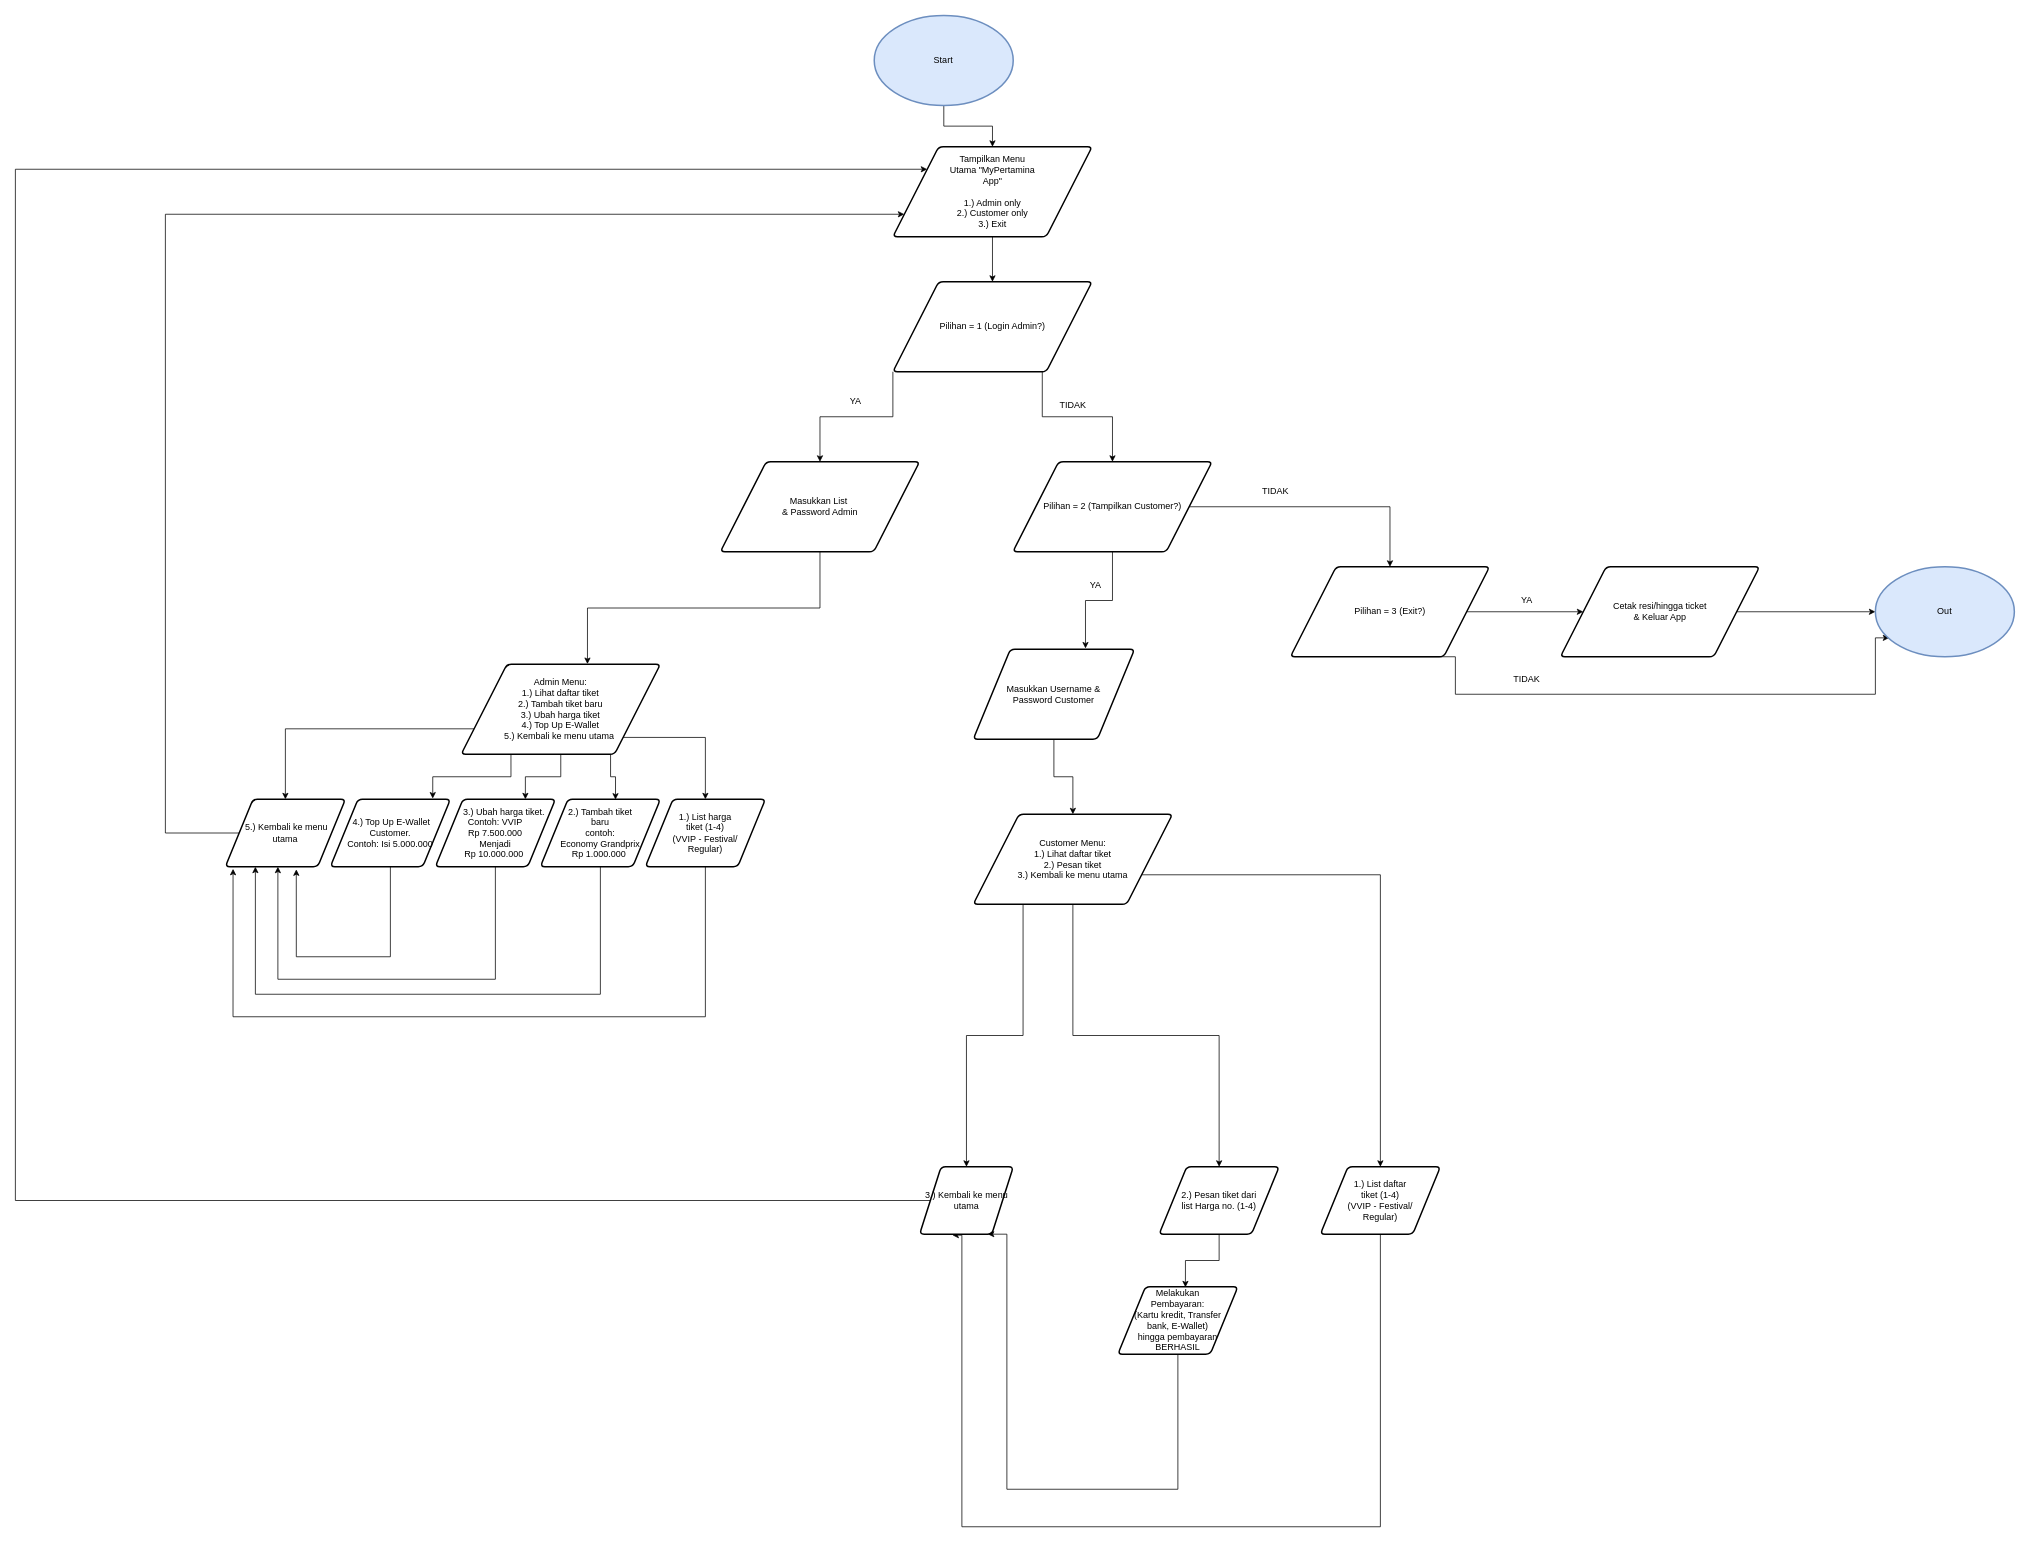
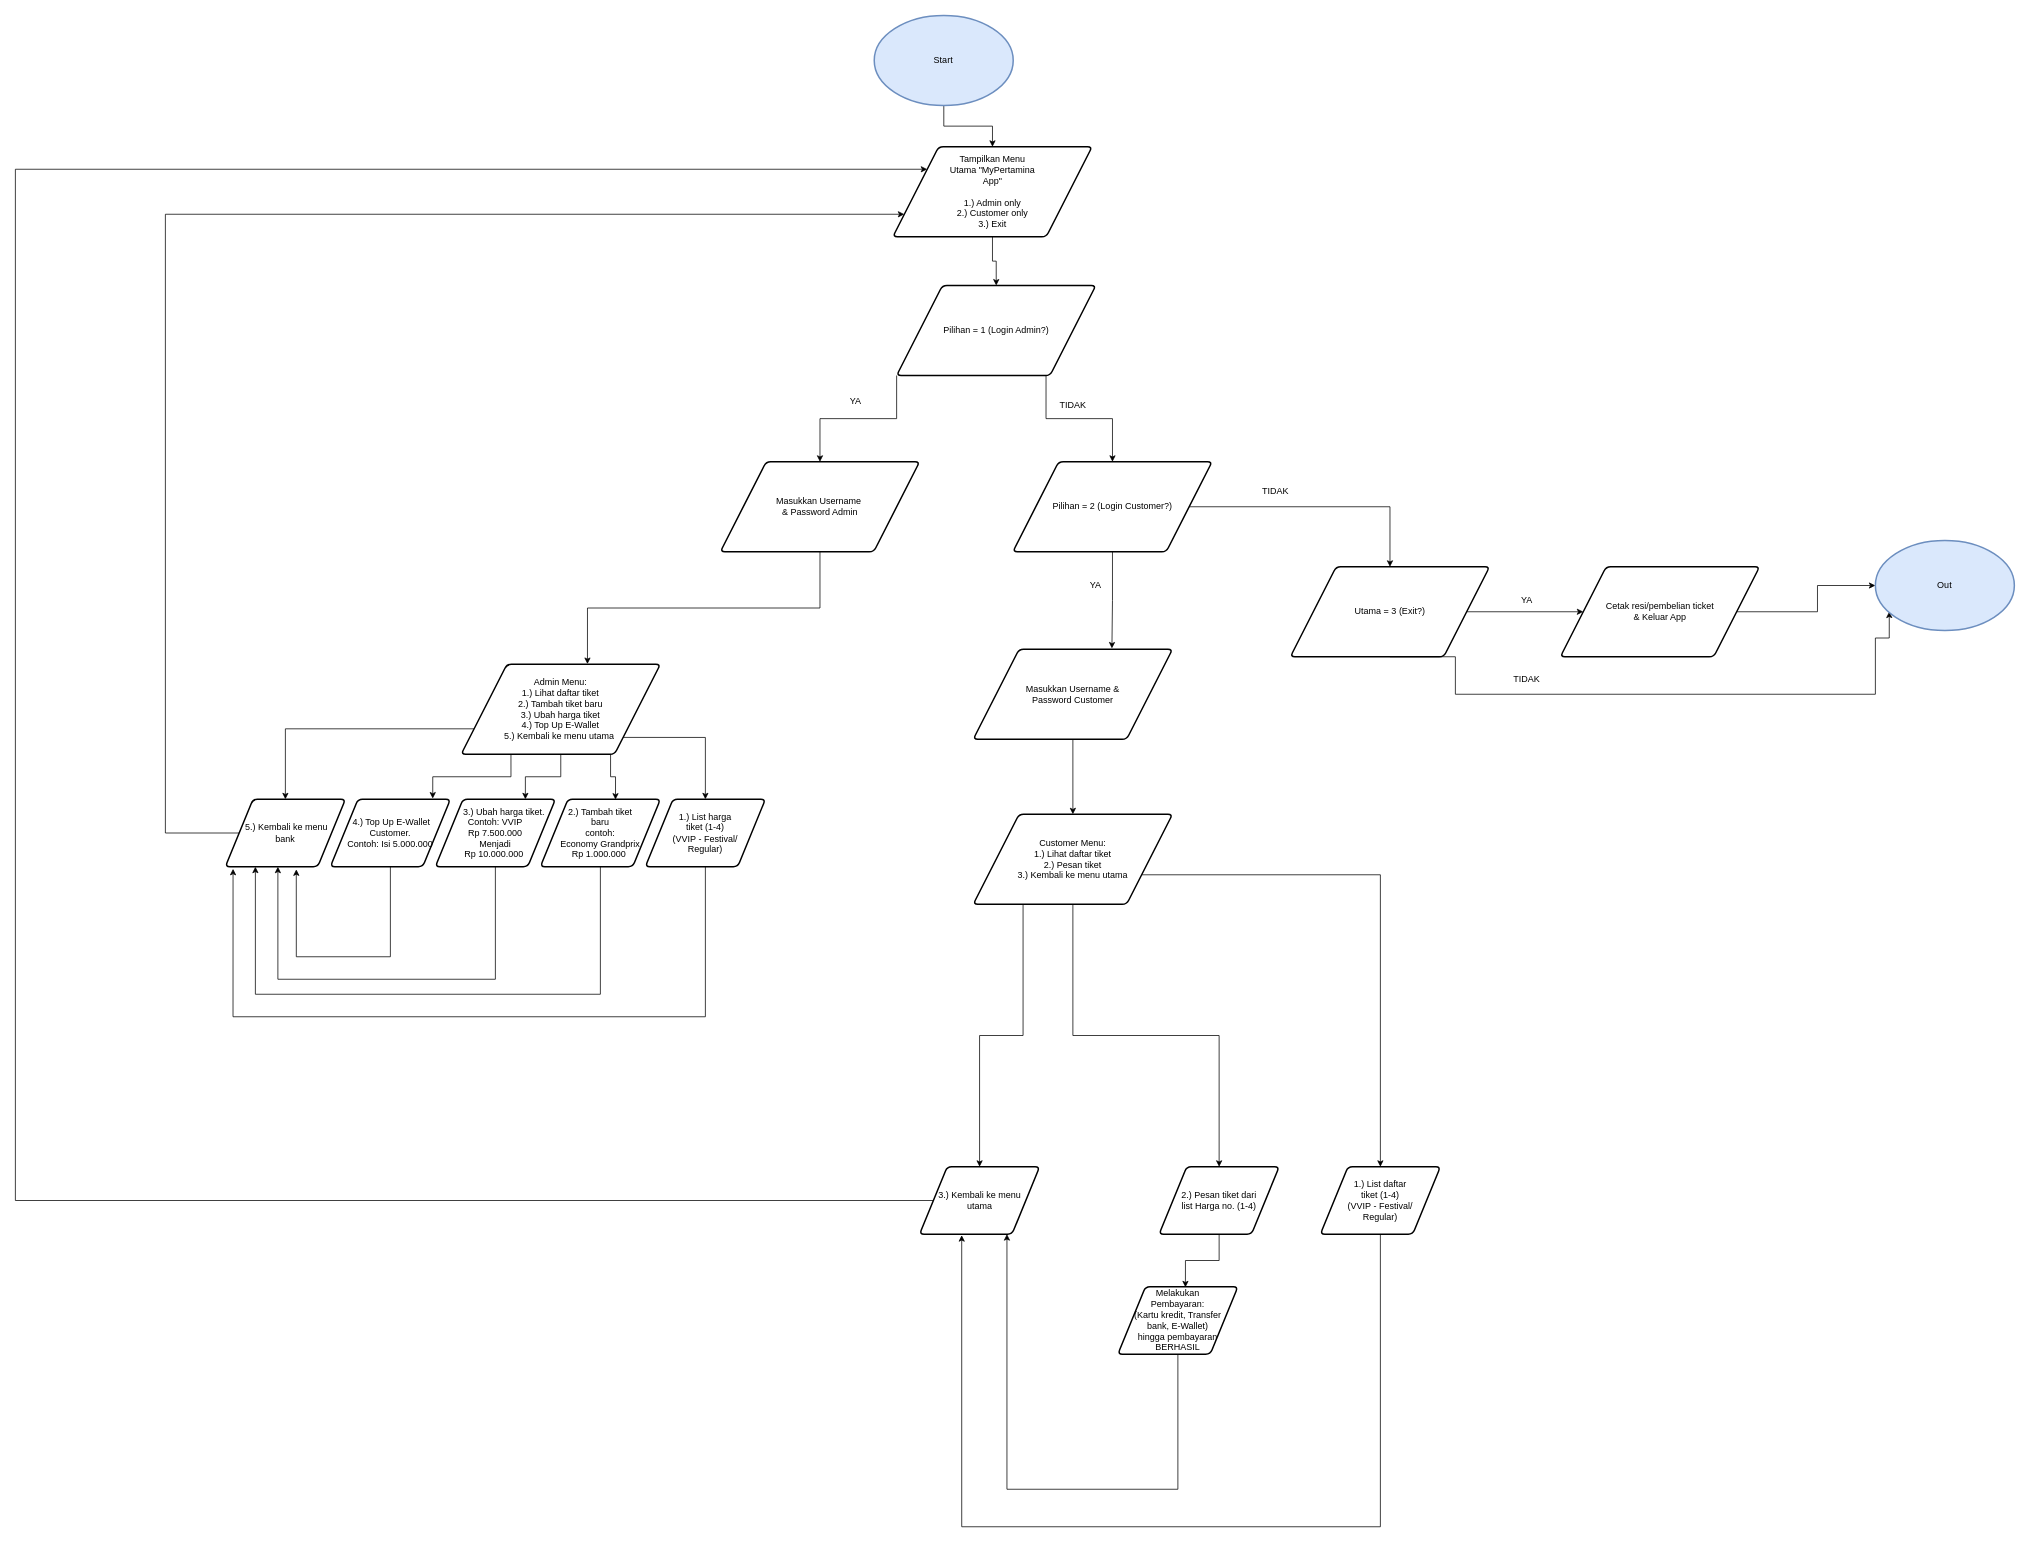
node "Pilihan = 1 (Login Admin?)": moved (992, 327) -> (996, 330)
node "Masukkan List & Password Admin": label "Masukkan List & Password Admin" -> "Masukkan Username & Password Admin"
node "Pilihan = 2 (Tampilkan Customer?)": label "Pilihan = 2 (Tampilkan Customer?)" -> "Pilihan = 2 (Login Customer?)"
node "Pilihan = 3 (Exit?)": label "Pilihan = 3 (Exit?)" -> "Utama = 3 (Exit?)"
node "Cetak resi/hingga ticket & Keluar App": label "Cetak resi/hingga ticket & Keluar App" -> "Cetak resi/pembelian ticket & Keluar App"
node "Out": moved (1945, 612) -> (1945, 585)
node "Masukkan Username & Password Customer": size 161x90 -> 199x90
node "5.) Kembali ke menu utama": label "5.) Kembali ke menu utama" -> "5.) Kembali ke menu bank"
node "3.) Kembali ke menu utama": size 94x68 -> 120x68
